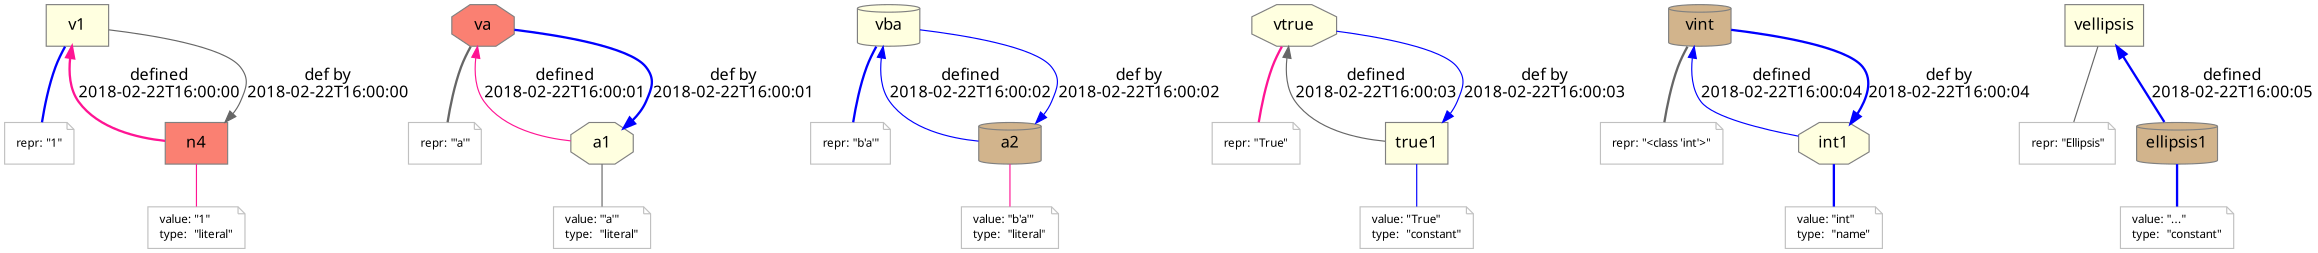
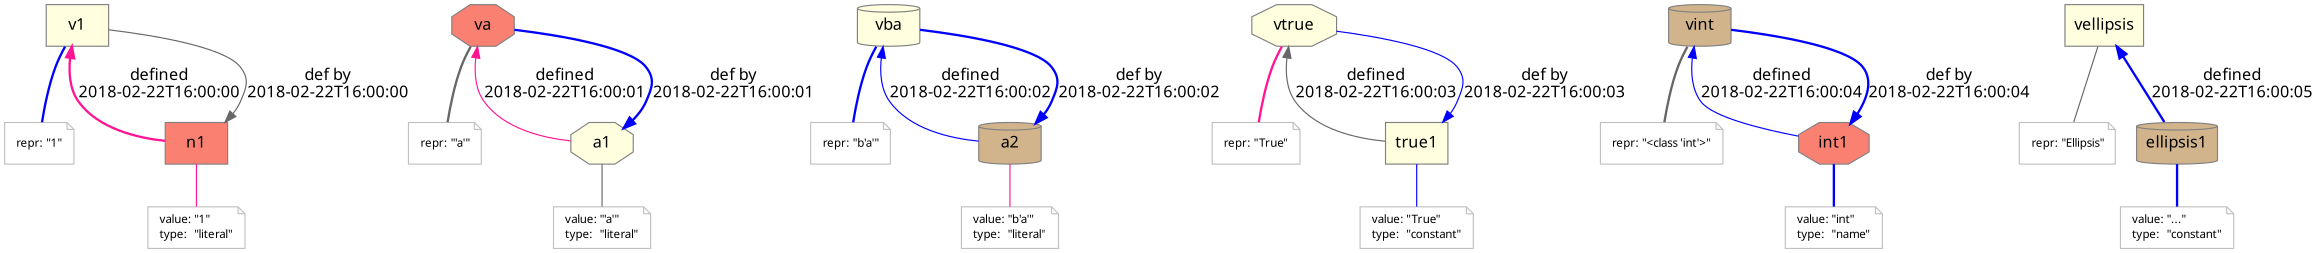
edge "vba" -> "a2": style solid -> bold
node "n4": label "n4" -> "n1"
node "int1": fillcolor lightyellow -> salmon
